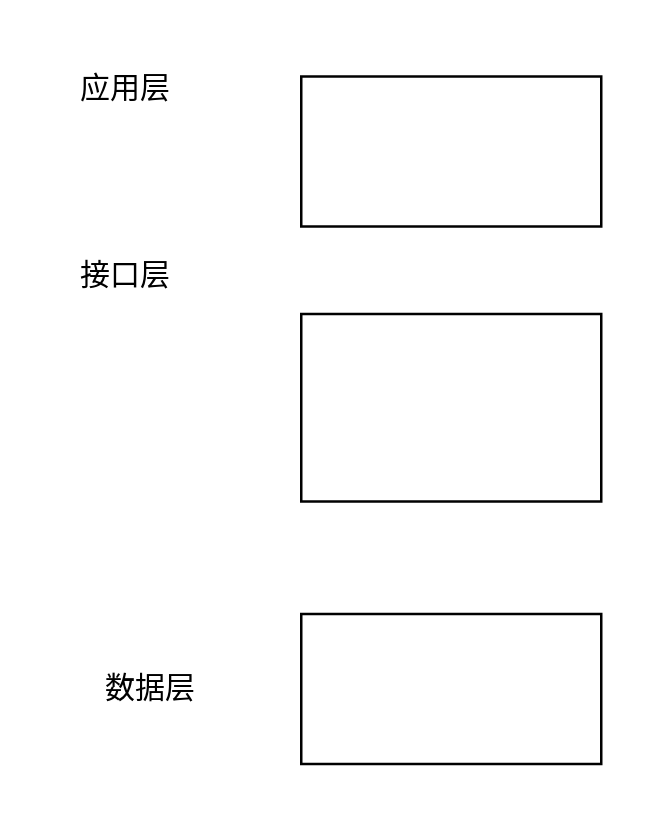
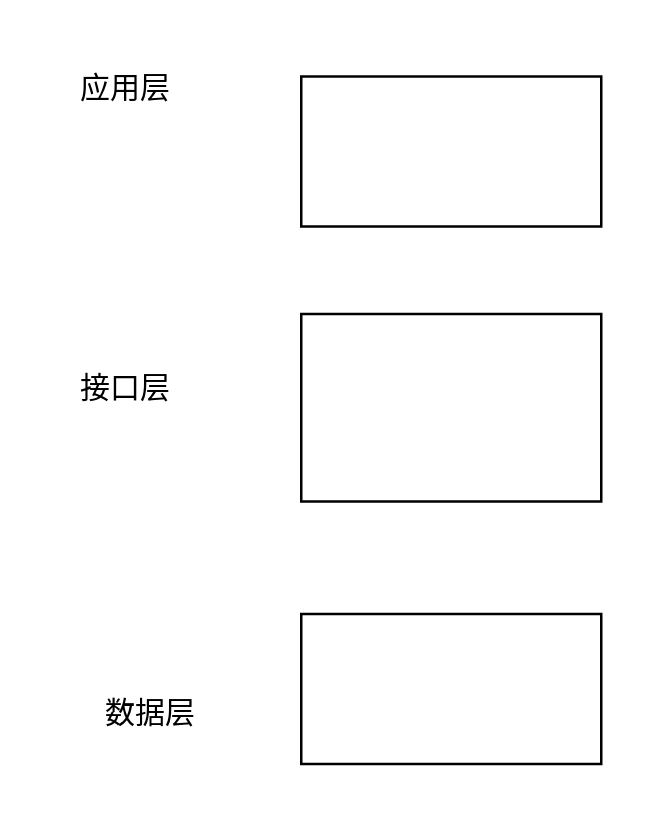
node "接口层": moved (126, 276) -> (126, 389)
node "数据层": moved (151, 689) -> (151, 714)
